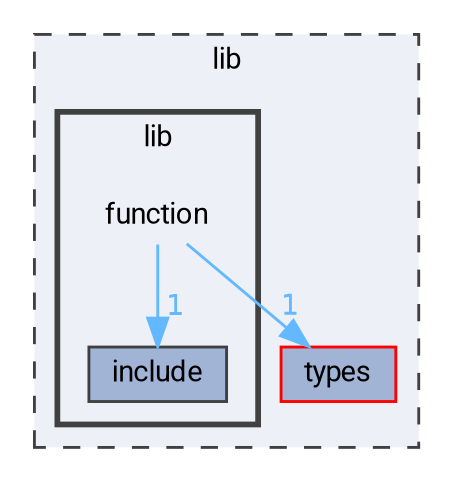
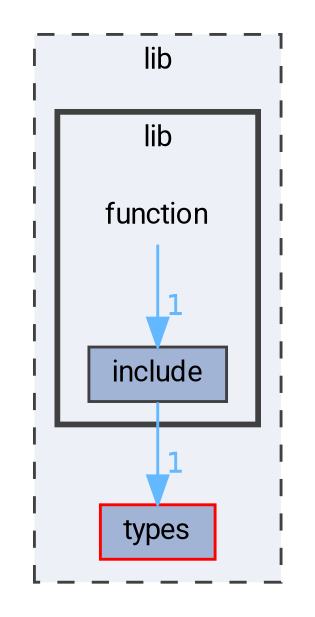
edge "function" -> "types": now "include" -> "types"
